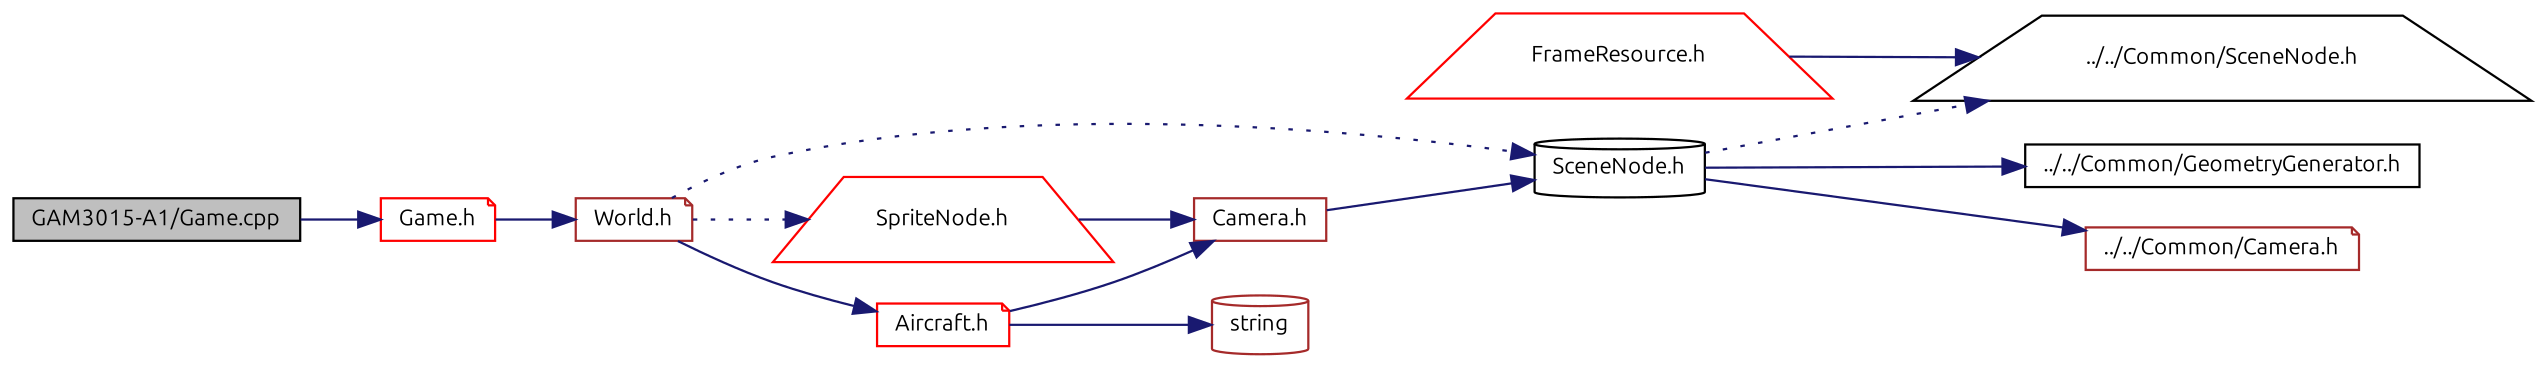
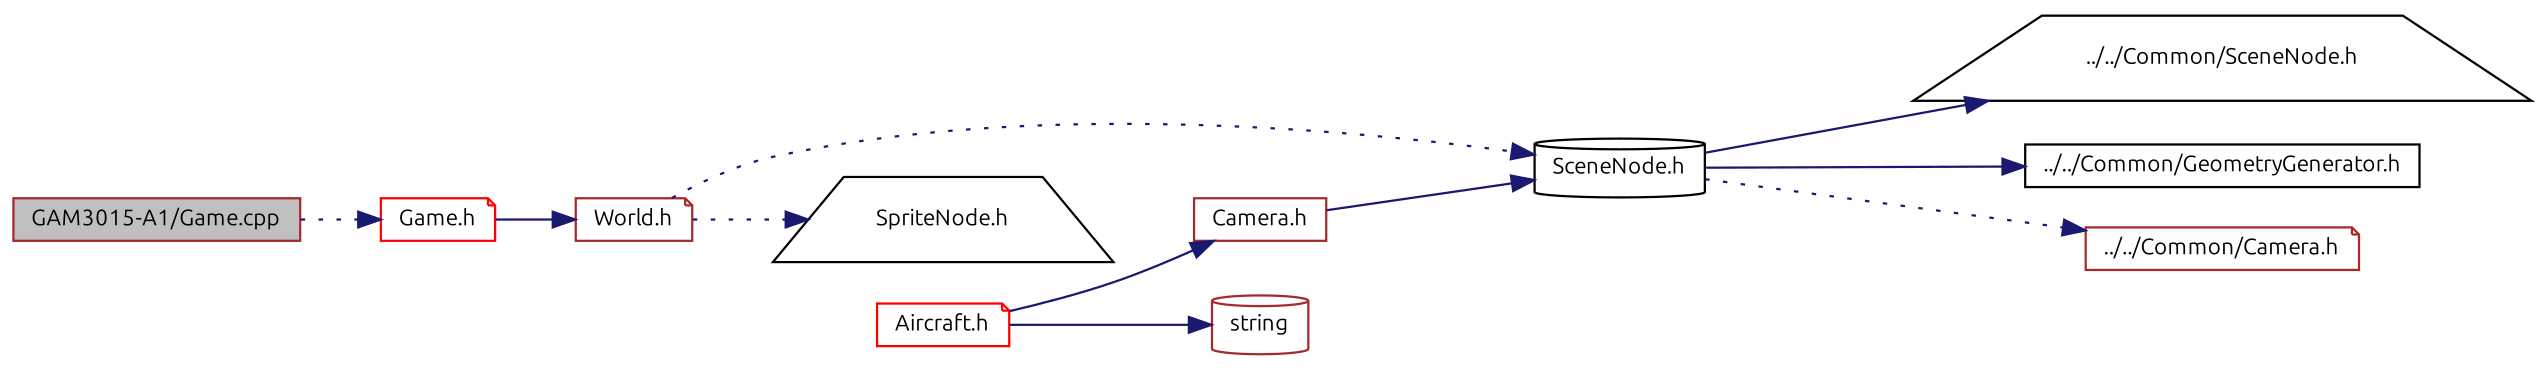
node "FrameResource.h": removed
edge "SceneNode.h" -> "../../Common/SceneNode.h": style dotted -> solid
edge "SceneNode.h" -> "../../Common/Camera.h": style solid -> dotted
node "GAM3015-A1/Game.cpp": color black -> brown
edge "GAM3015-A1/Game.cpp" -> "Game.h": style solid -> dotted
node "SpriteNode.h": color red -> black
edge "SpriteNode.h" -> "Camera.h": removed
edge "World.h" -> "Aircraft.h": removed
